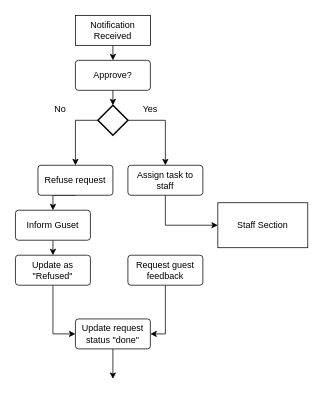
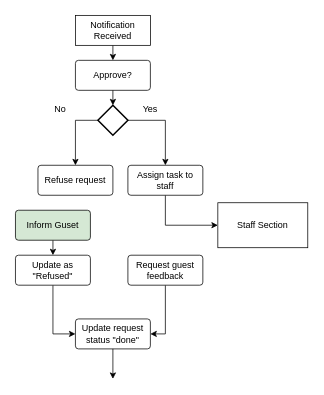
edge "Refuse request" -> "Inform Guset": removed
node "Inform Guset": fillcolor #ffffff -> #d5e8d4
